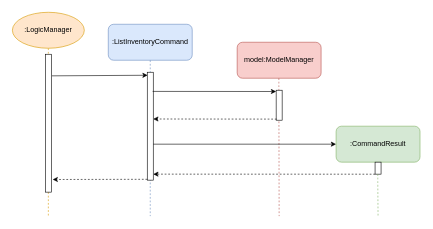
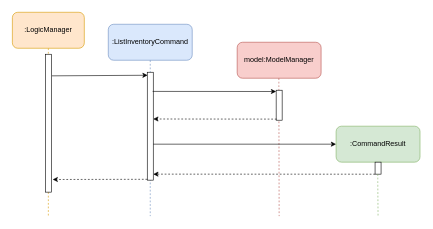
node ":LogicManager": shape ellipse -> rounded rectangle
